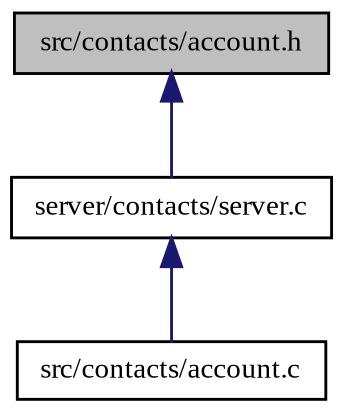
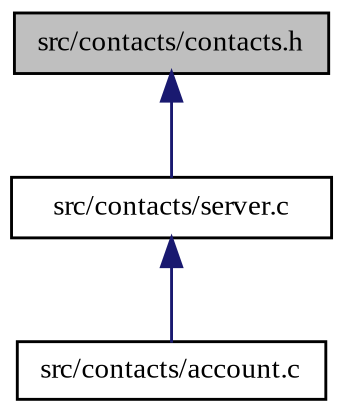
node "src/contacts/account.h": label "src/contacts/account.h" -> "src/contacts/contacts.h"
node "server/contacts/server.c": label "server/contacts/server.c" -> "src/contacts/server.c"
